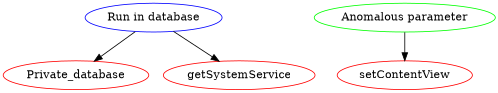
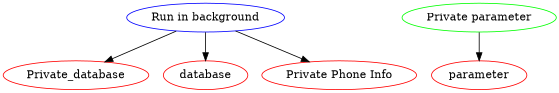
node "Run in database": label "Run in database" -> "Run in background"
node "Anomalous parameter": label "Anomalous parameter" -> "Private parameter"
node "getSystemService": label "getSystemService" -> "database"
node "Private Phone Info": added
node "setContentView": label "setContentView" -> "parameter"
